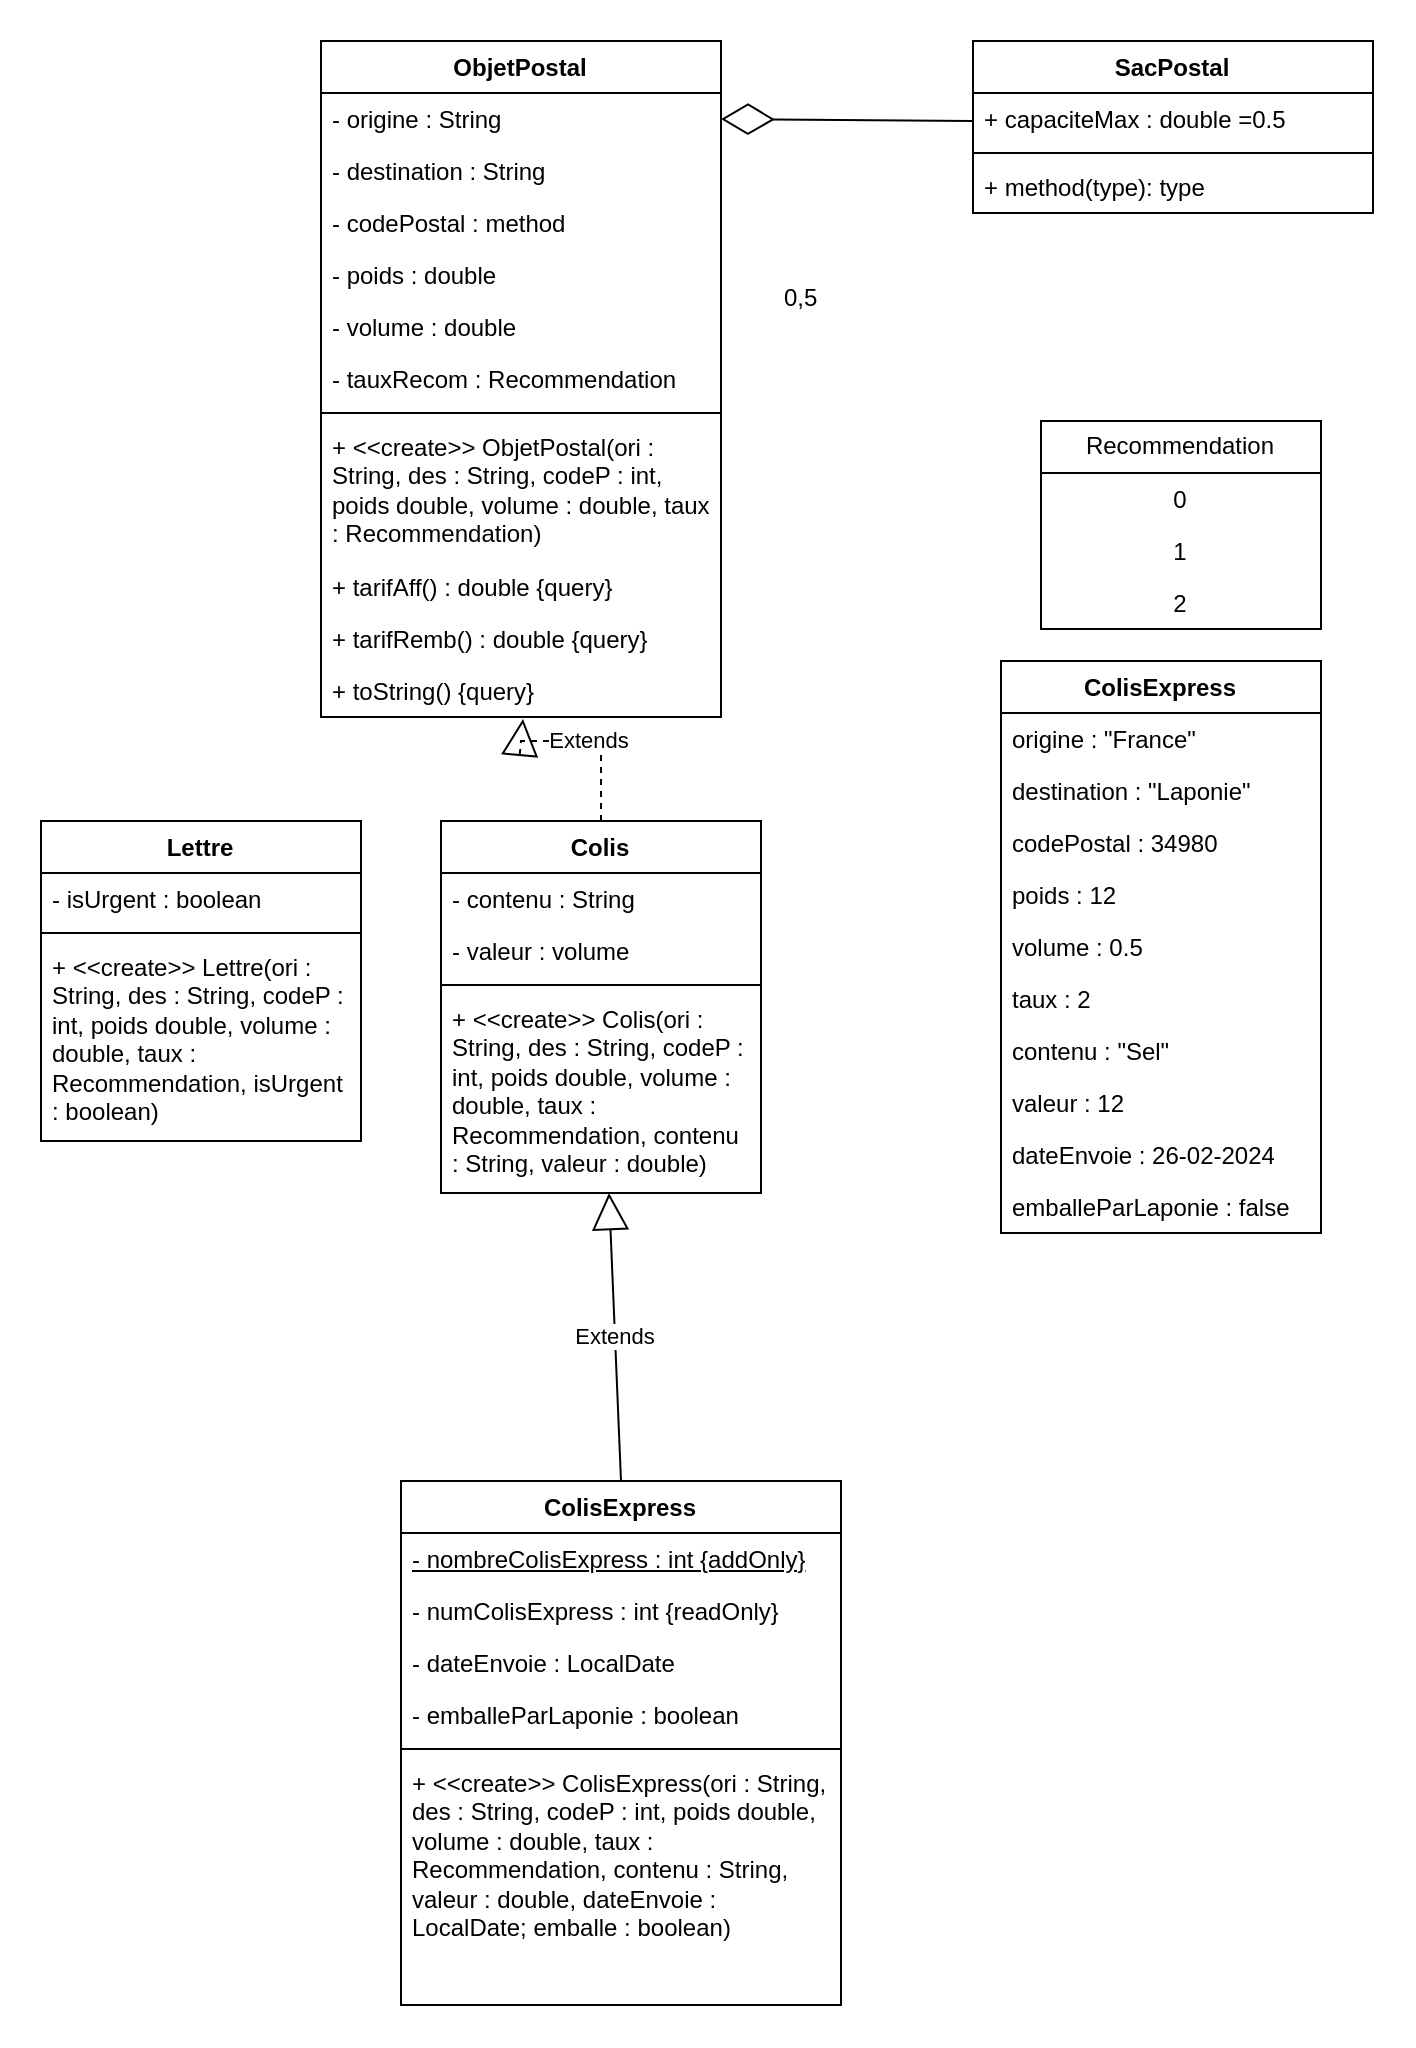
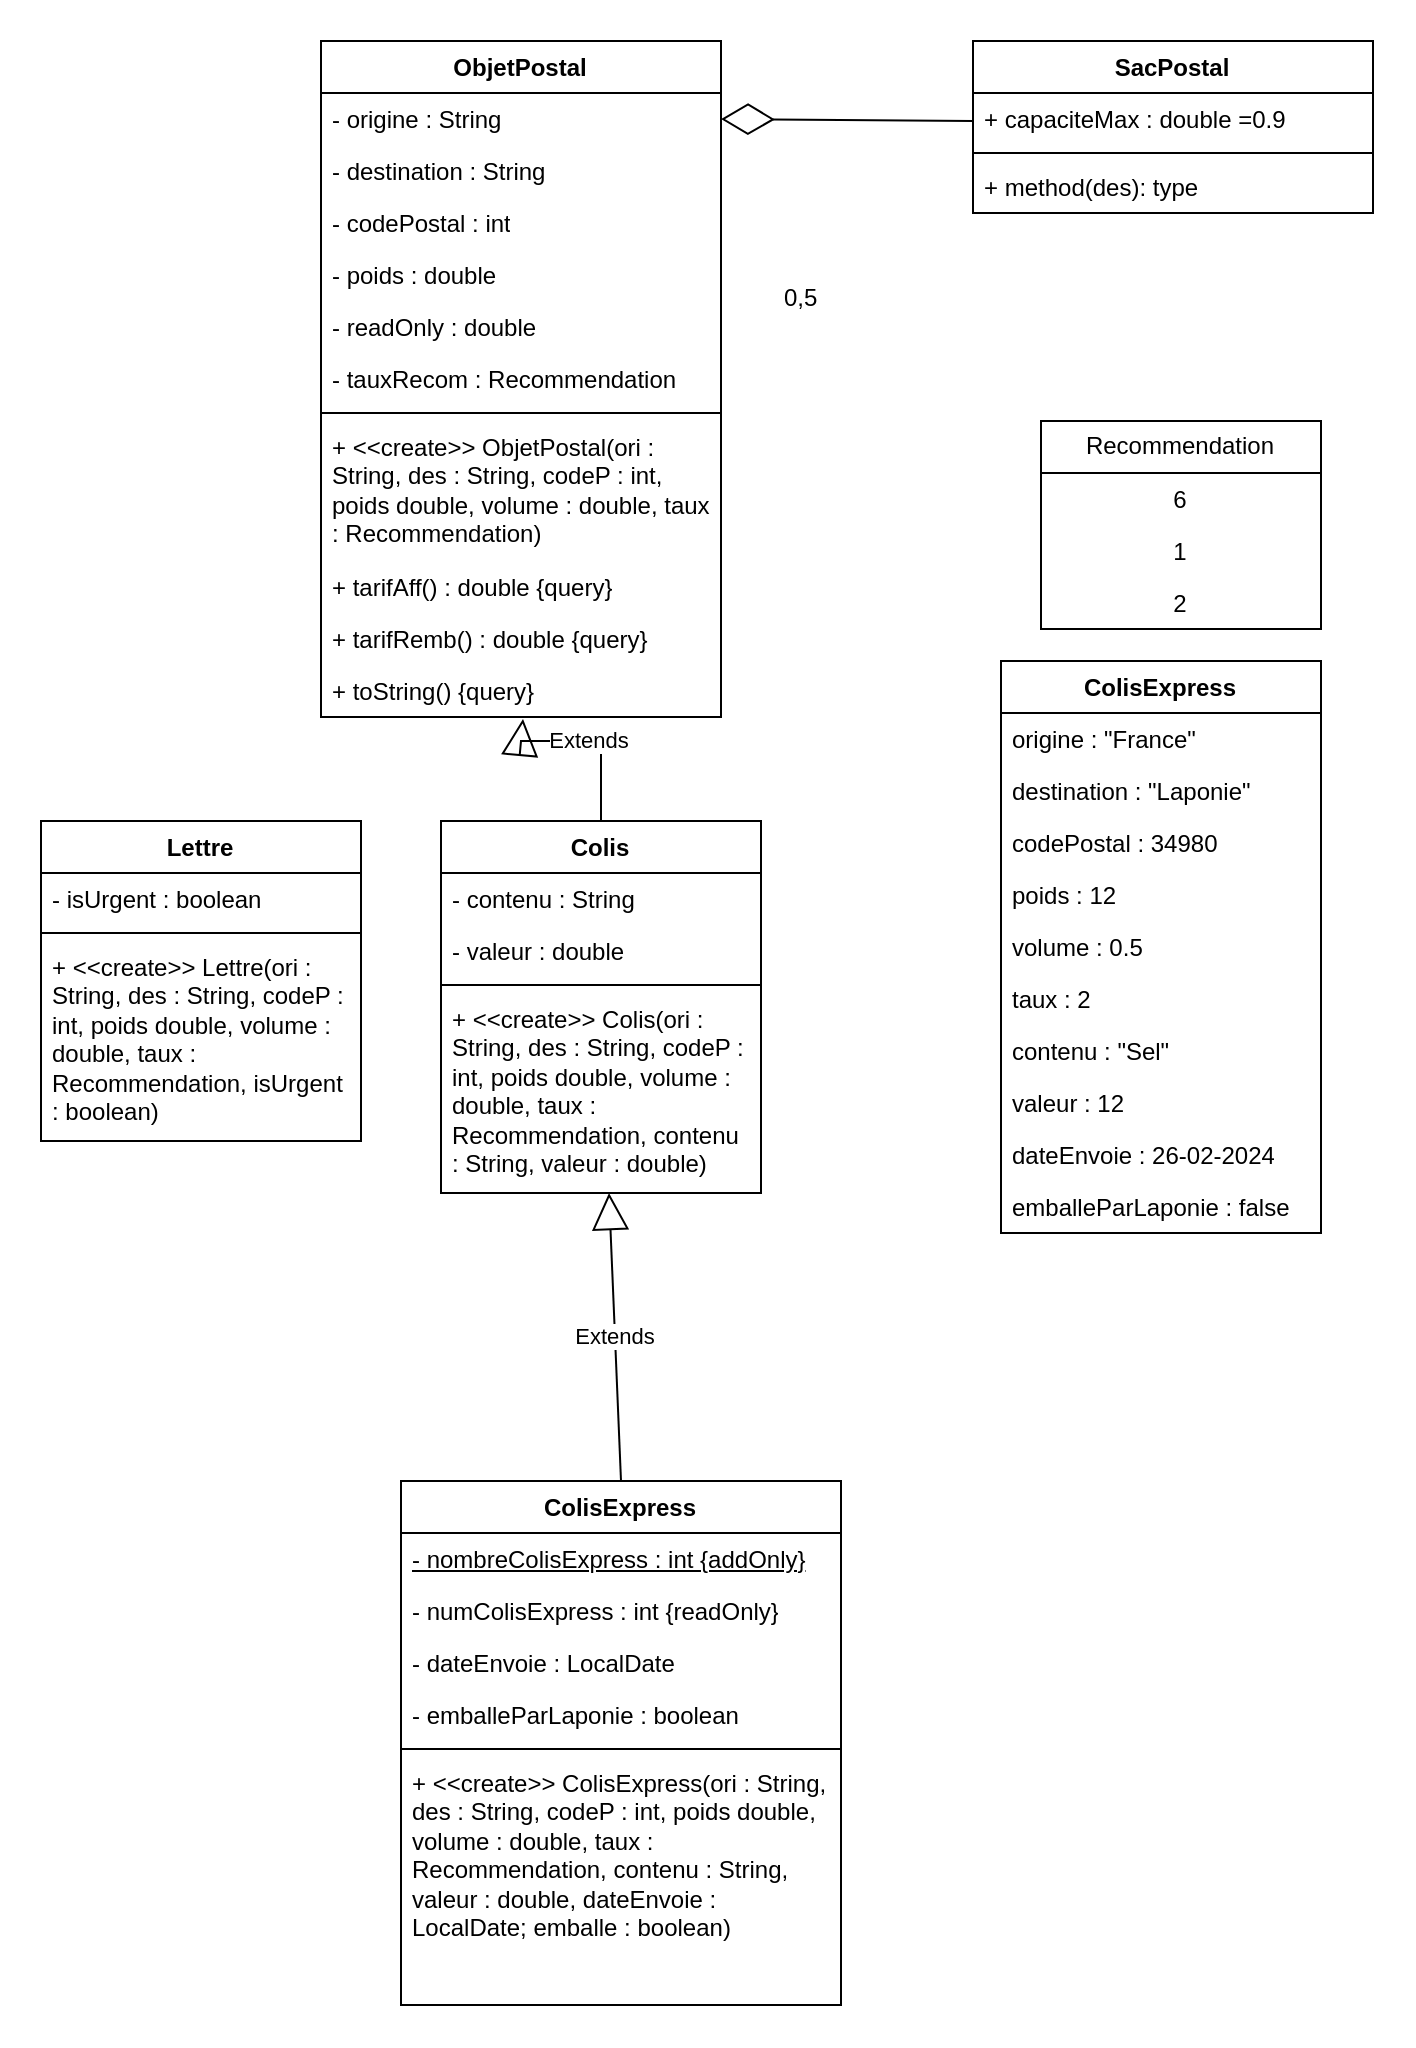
node "+ capaciteMax : double =0.5": label "+ capaciteMax : double =0.5" -> "+ capaciteMax : double =0.9"
node "+ method(type): type": label "+ method(type): type" -> "+ method(des): type"
node "- codePostal : method": label "- codePostal : method" -> "- codePostal : int"
node "- volume : double": label "- volume : double" -> "- readOnly : double"
node "0": label "0" -> "6"
edge "Colis" -> "+ toString() {query}": style dashed -> solid
node "- valeur : volume": label "- valeur : volume" -> "- valeur : double"
